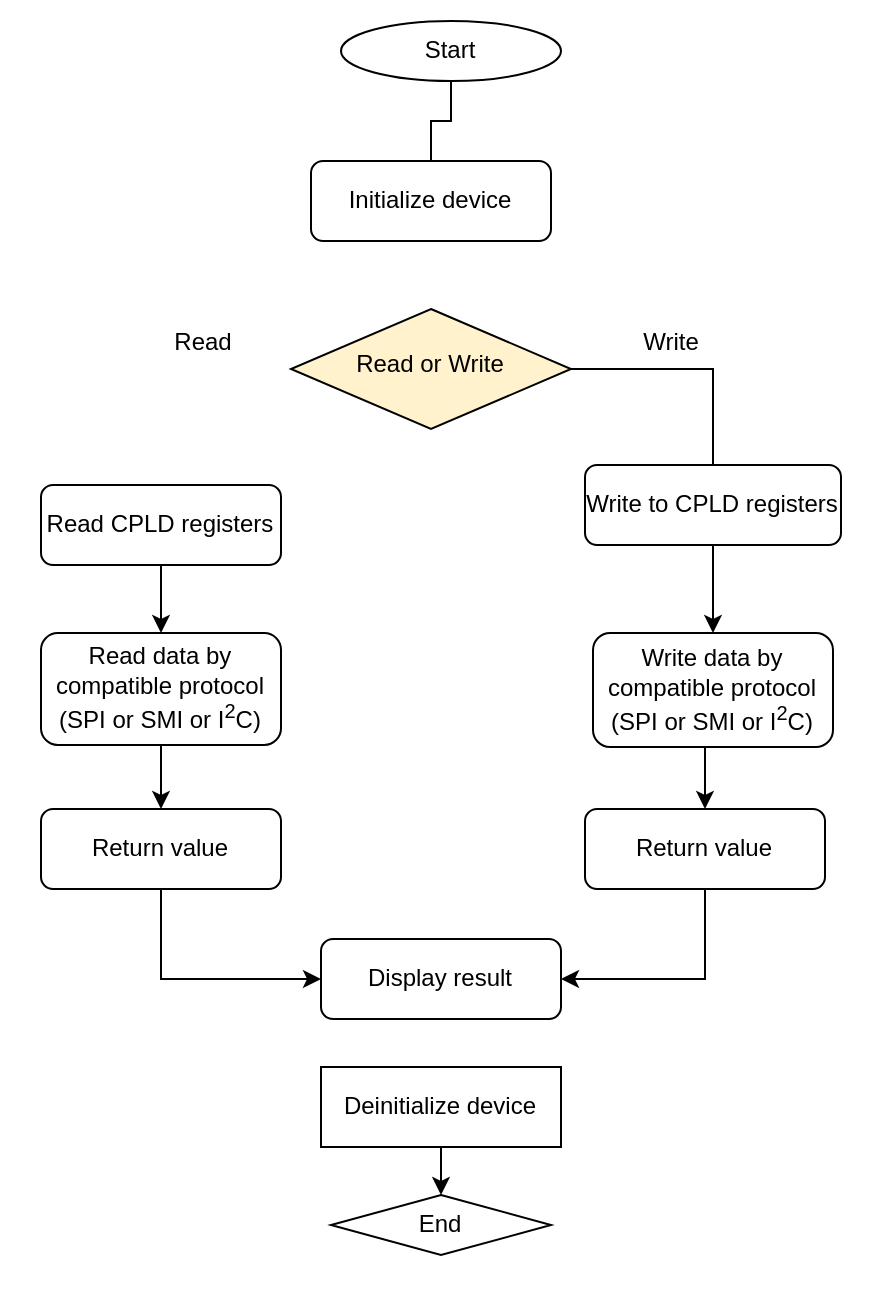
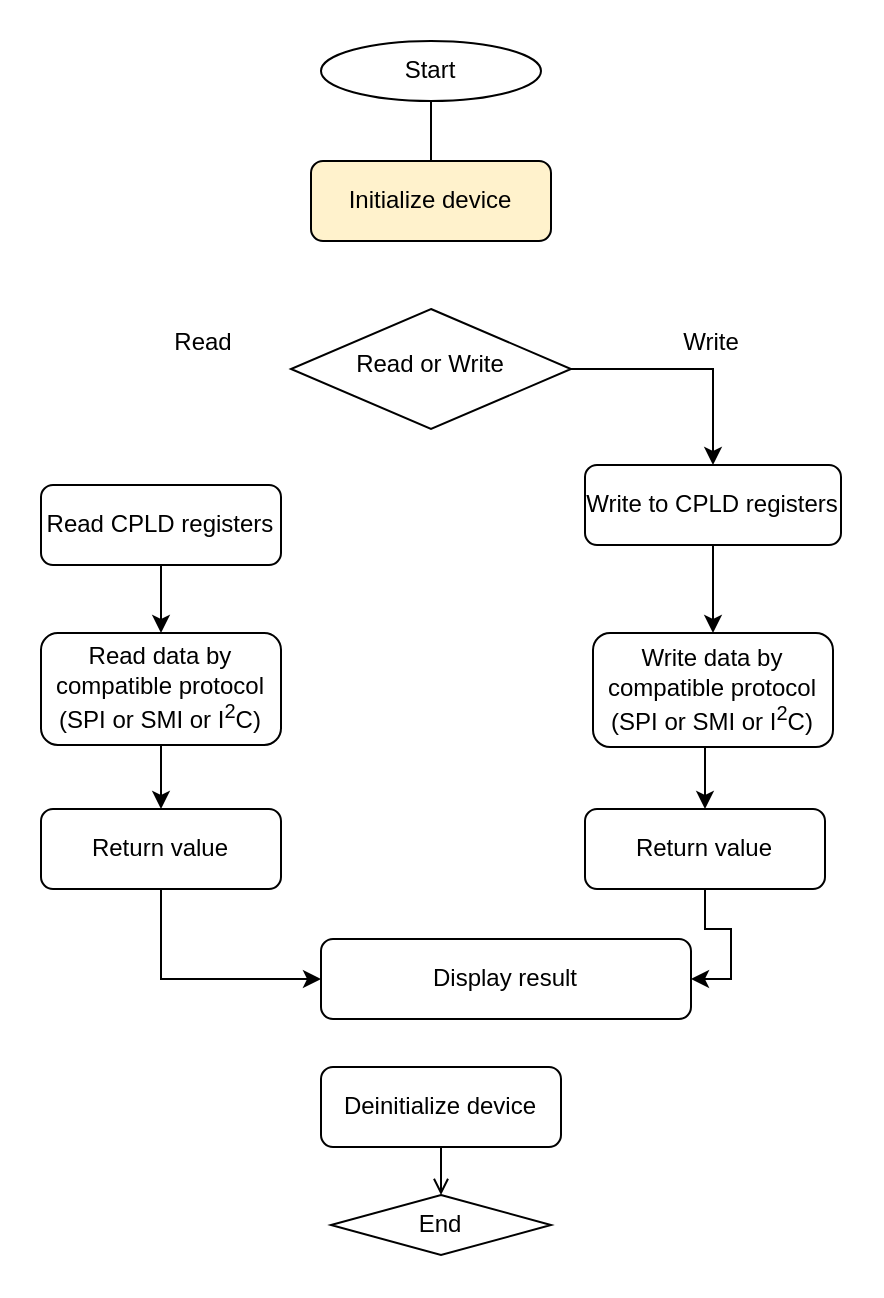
node "Start": moved (451, 51) -> (431, 71)
node "Initialize device": fillcolor #ffffff -> #fff2cc
node "Write": moved (671, 343) -> (711, 343)
node "Read or Write": fillcolor #fff2cc -> #ffffff
edge "Read or Write" -- "Write to CPLD registers": arrowhead none -> classic
node "Display result": size 240x80 -> 370x80
node "Deinitialize device": shape rectangle -> rounded rectangle
edge "Deinitialize device" -> "End": arrowhead classic -> open
